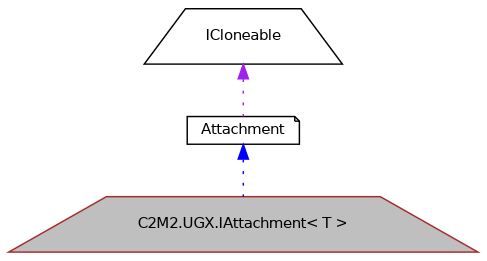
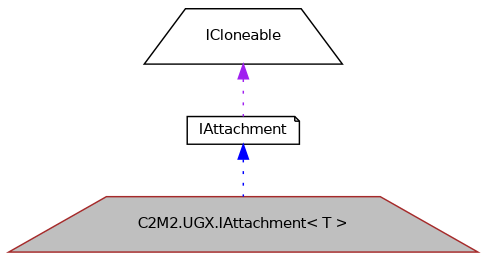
node "Attachment": label "Attachment" -> "IAttachment"
